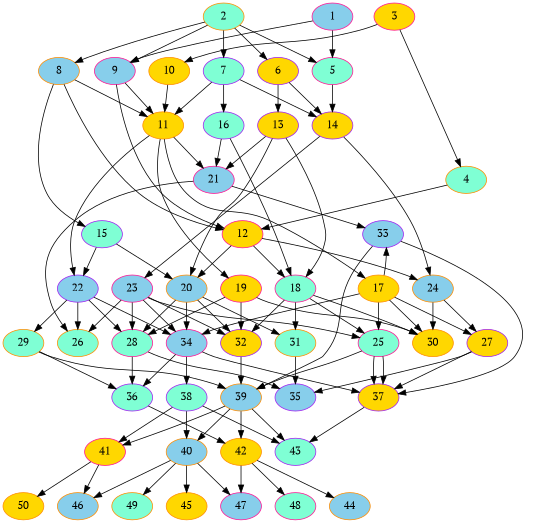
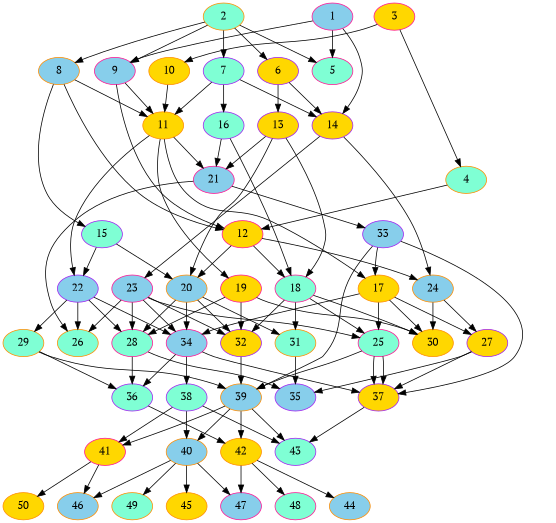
edge "5" -> "14": now "1" -> "14"
edge "17" -> "33": reversed
